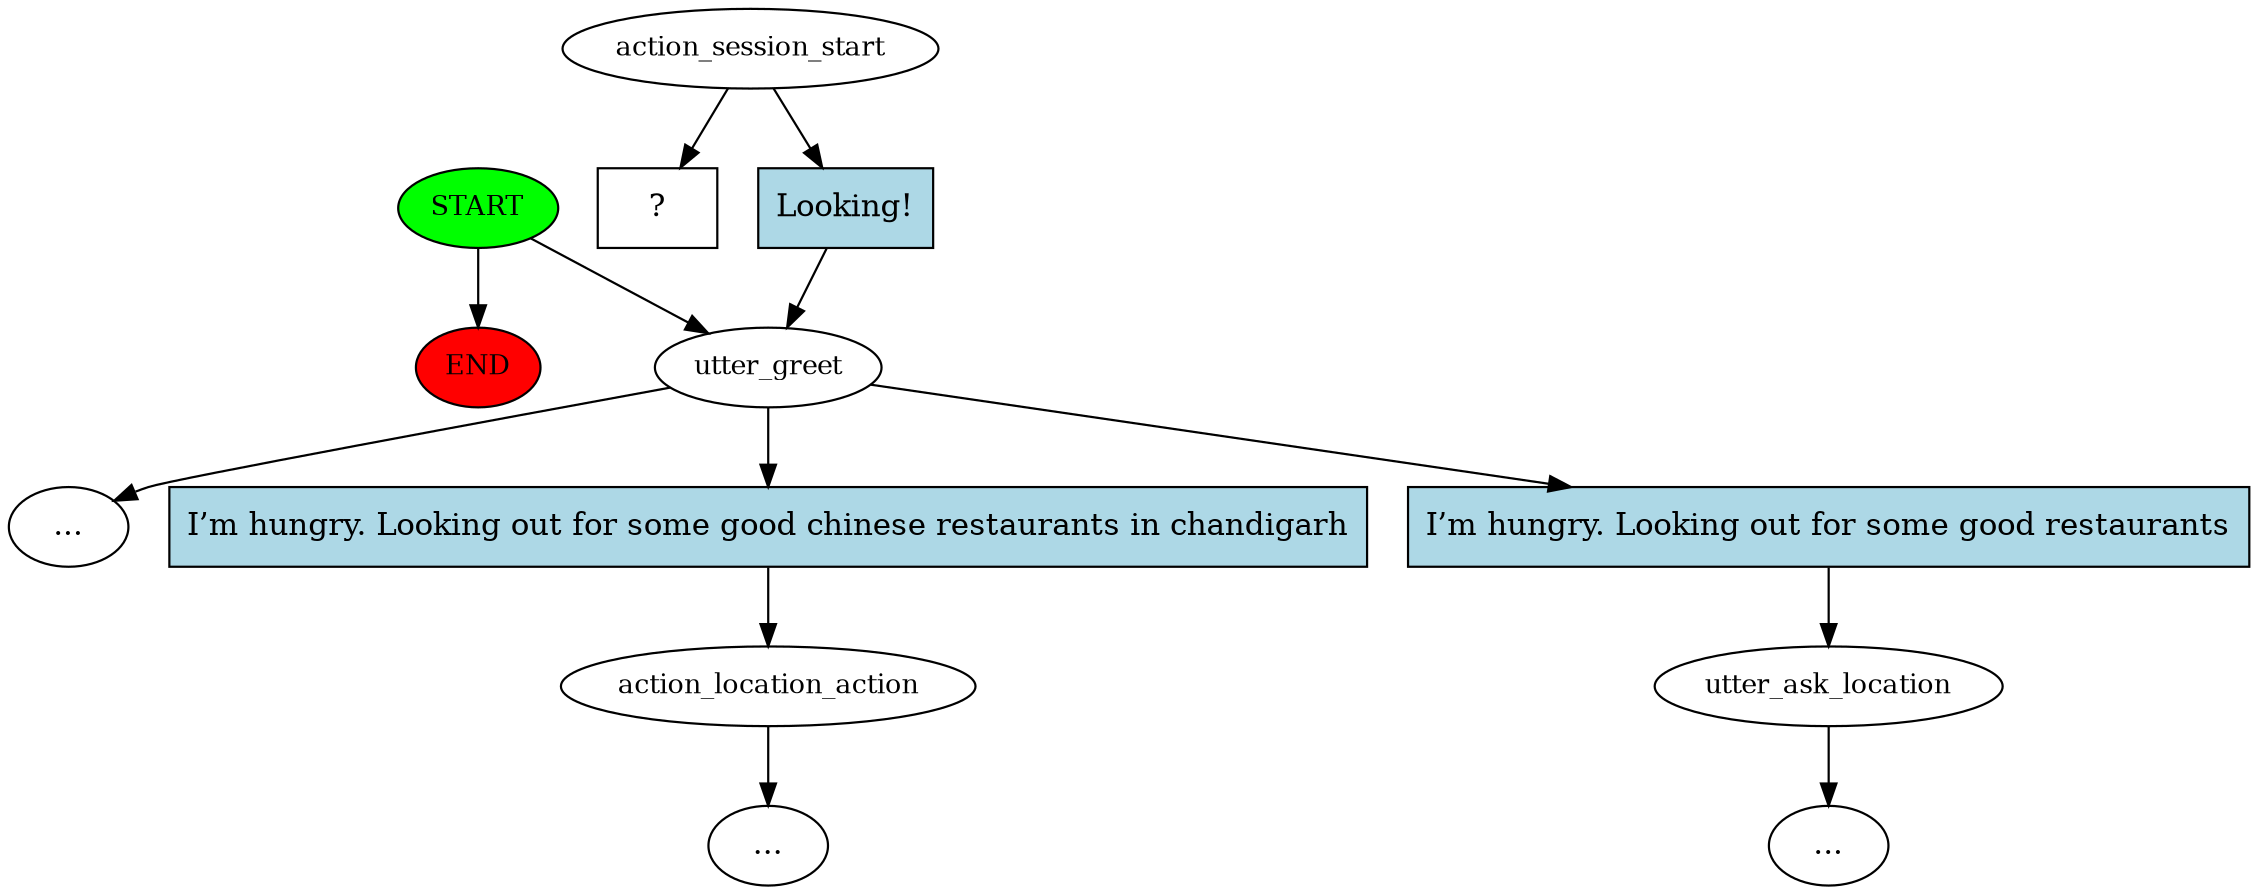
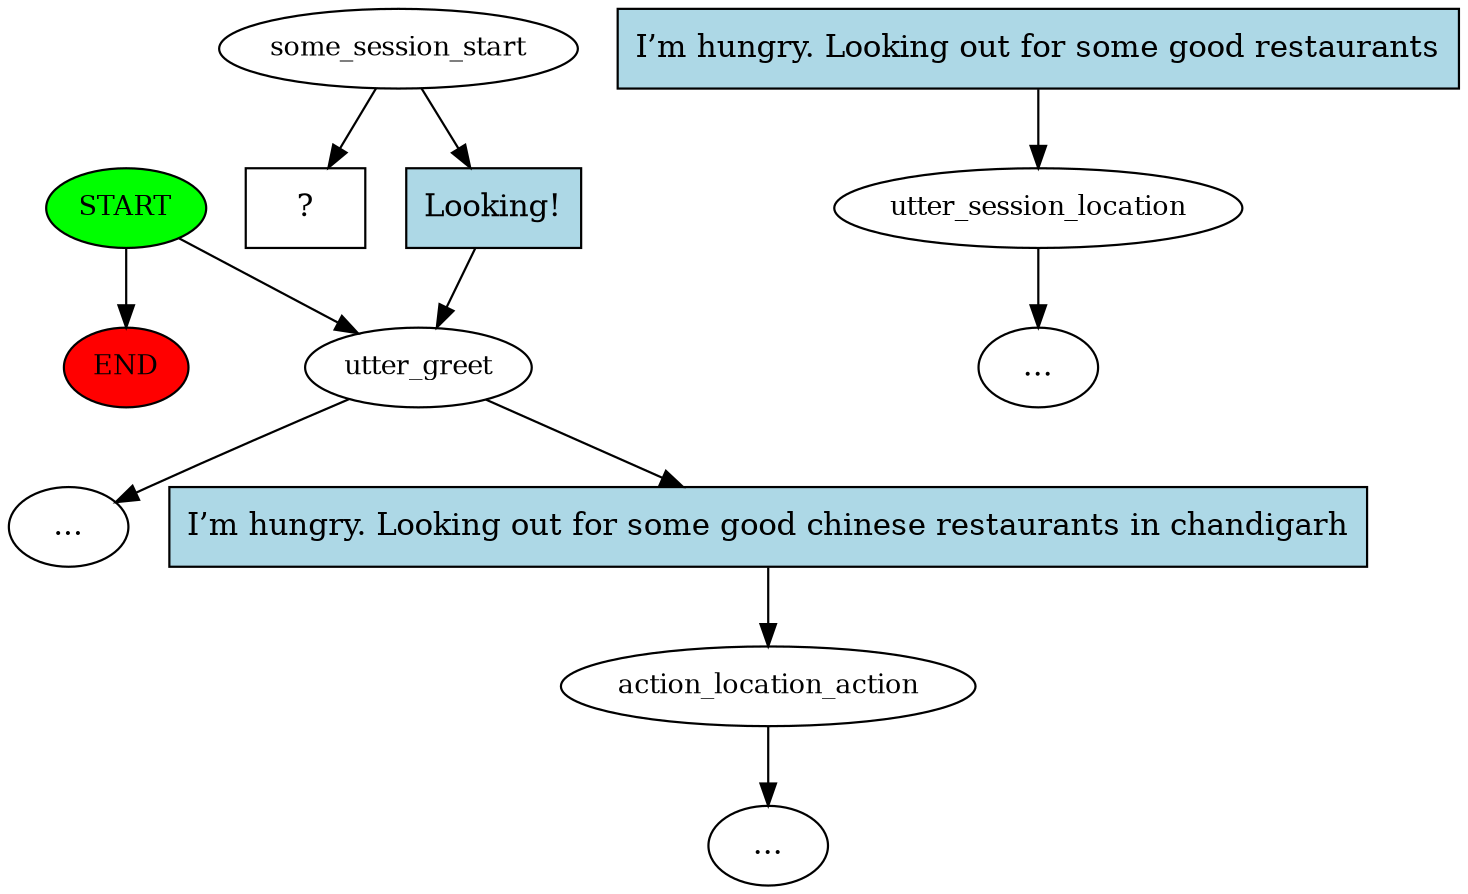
node "action_session_start": label "action_session_start" -> "some_session_start"
edge "utter_greet" -> "I’m hungry. Looking out for some good restaurants": removed
node "utter_ask_location": label "utter_ask_location" -> "utter_session_location"
